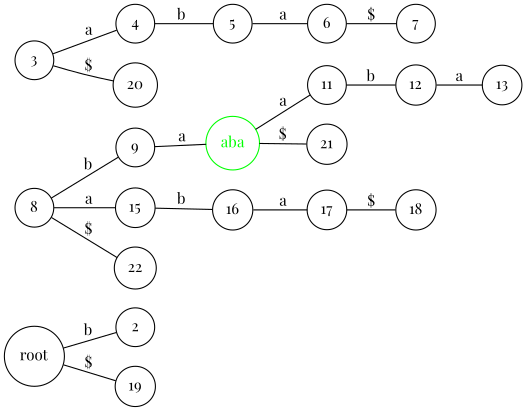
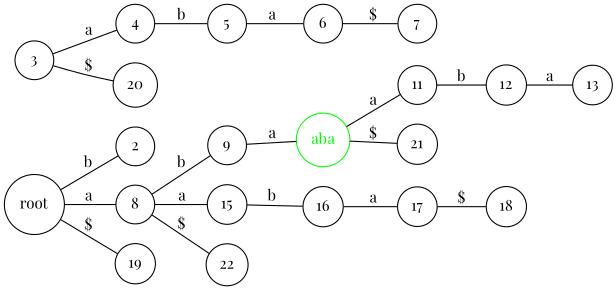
edge "root" -- "8": added, label "a"
